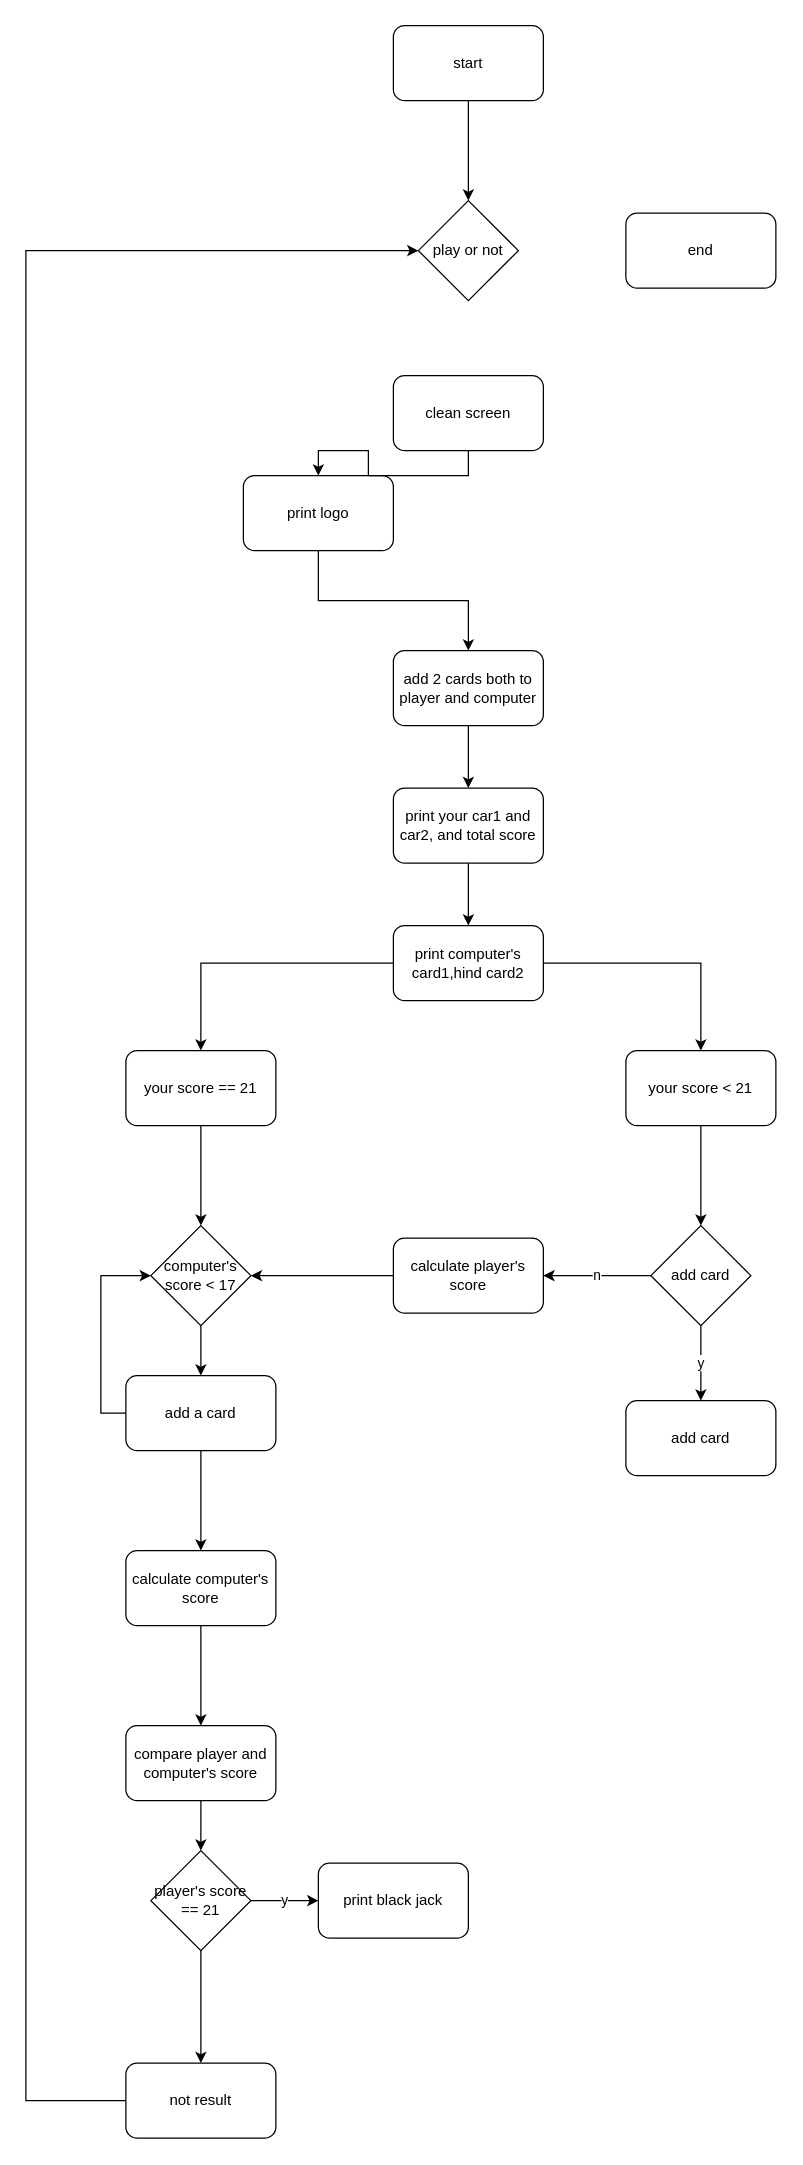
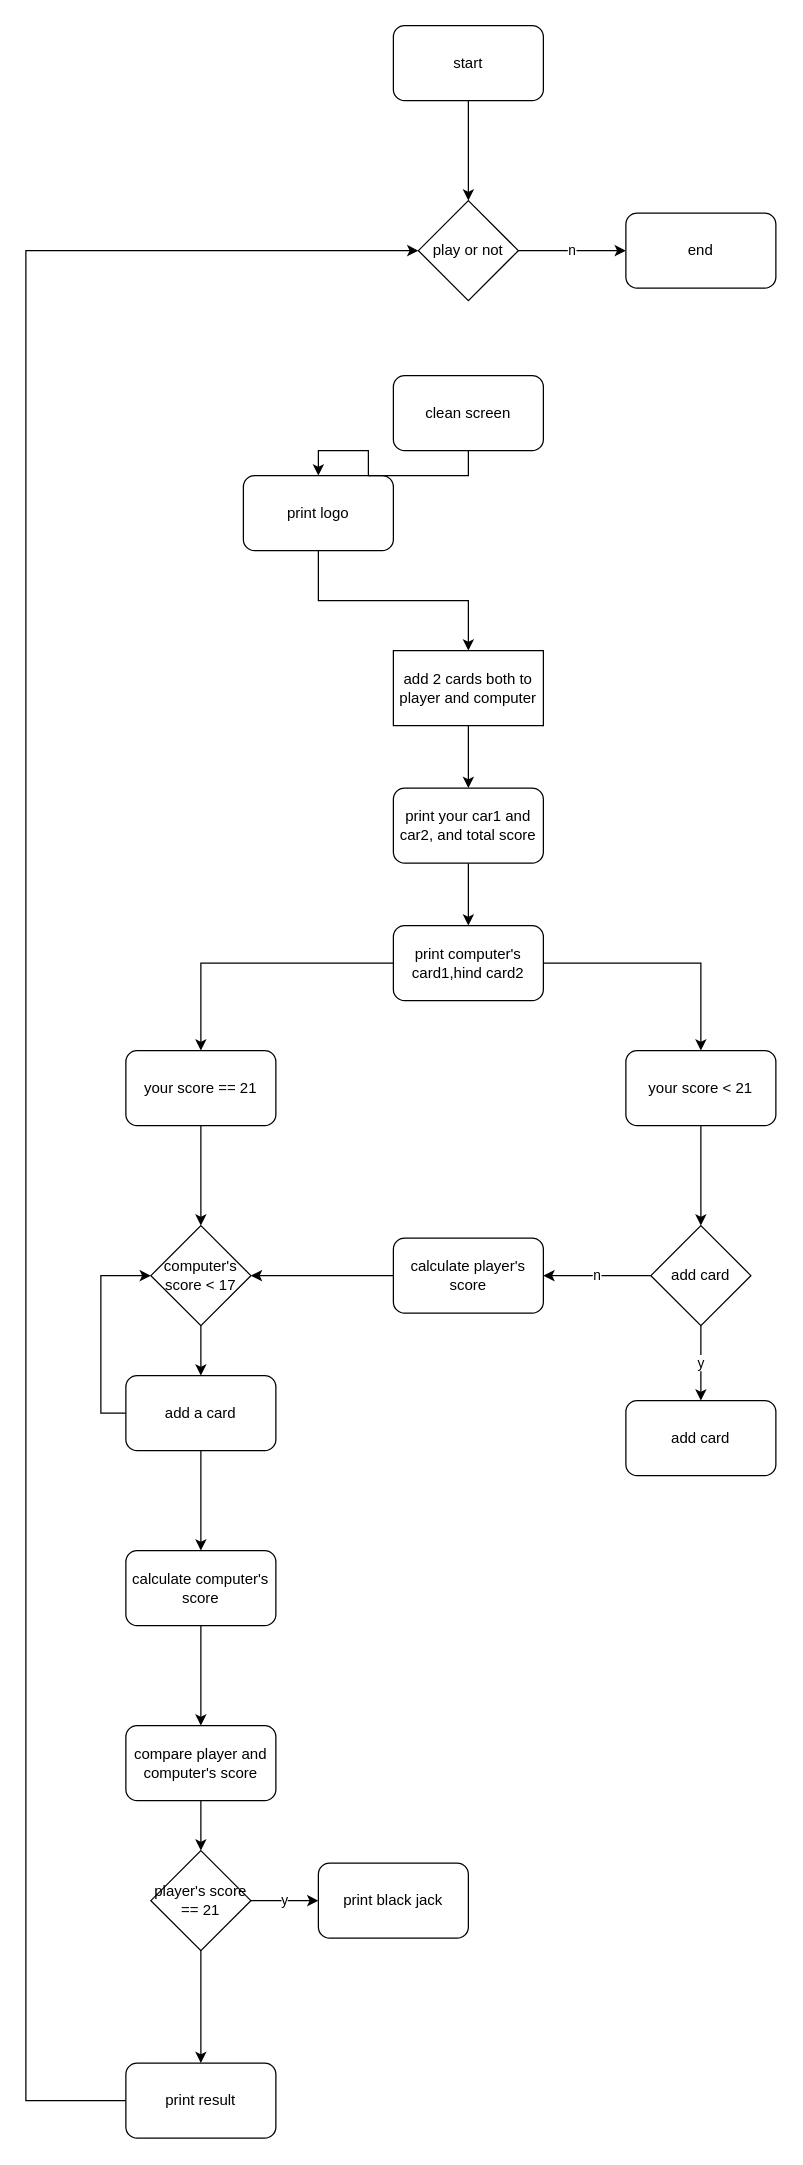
edge "play or not" -> "end": added, label "n"
node "add 2 cards both to player and computer": shape rounded rectangle -> rectangle
node "not result": label "not result" -> "print result"
